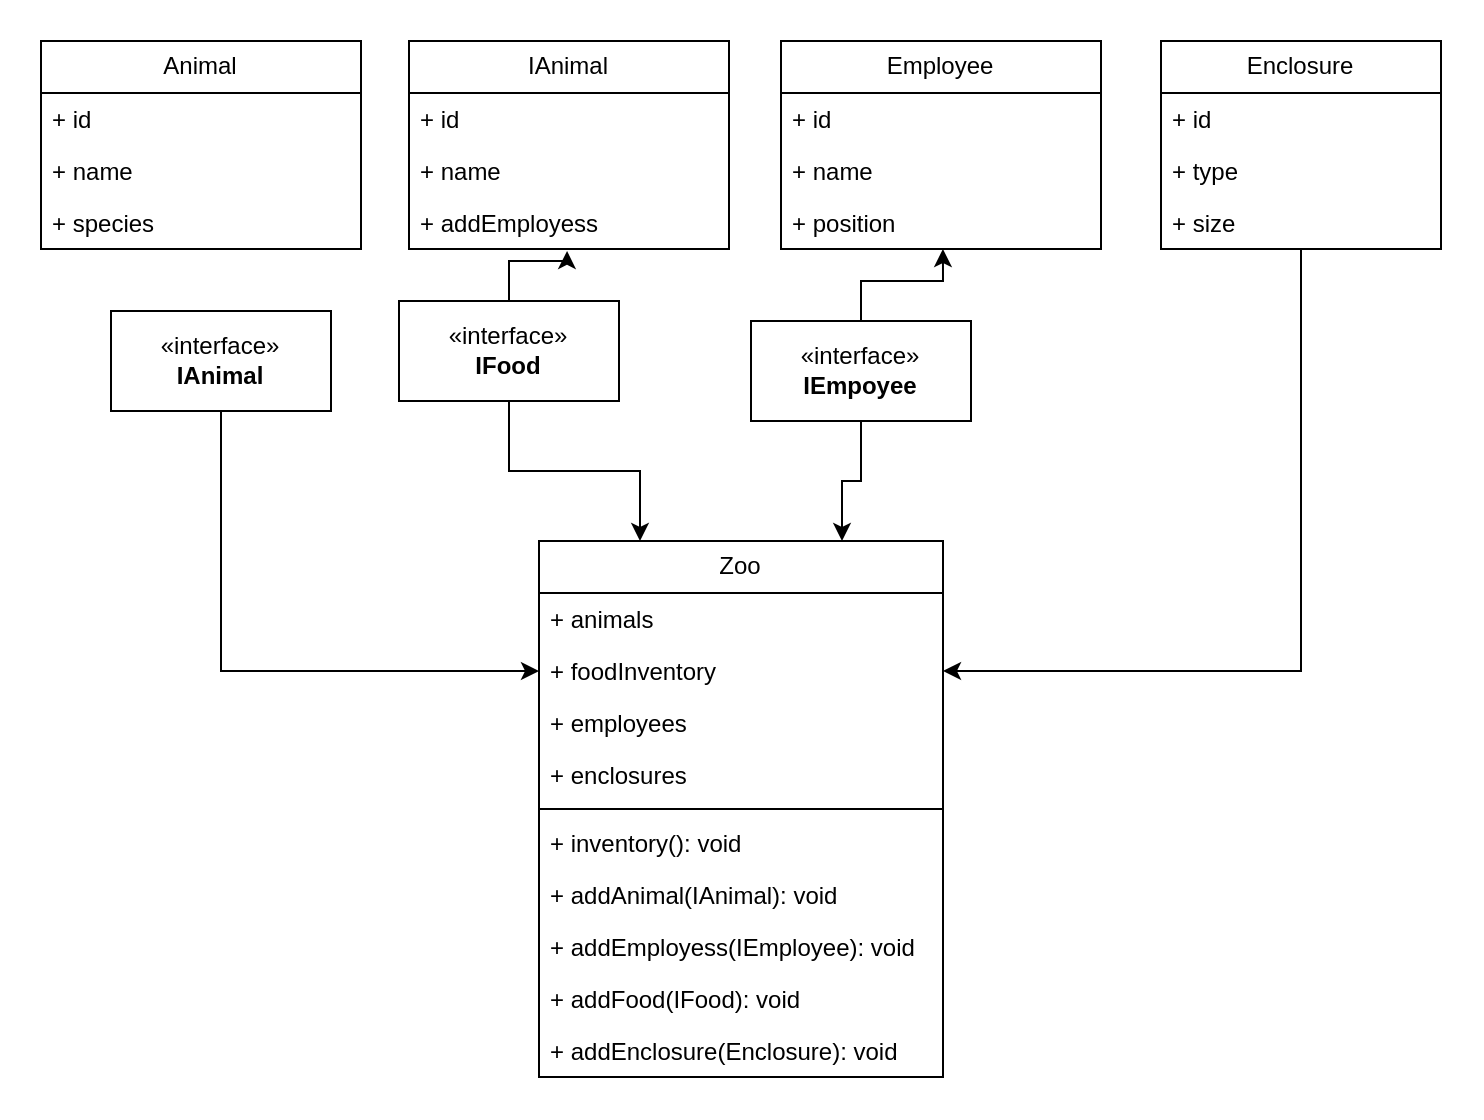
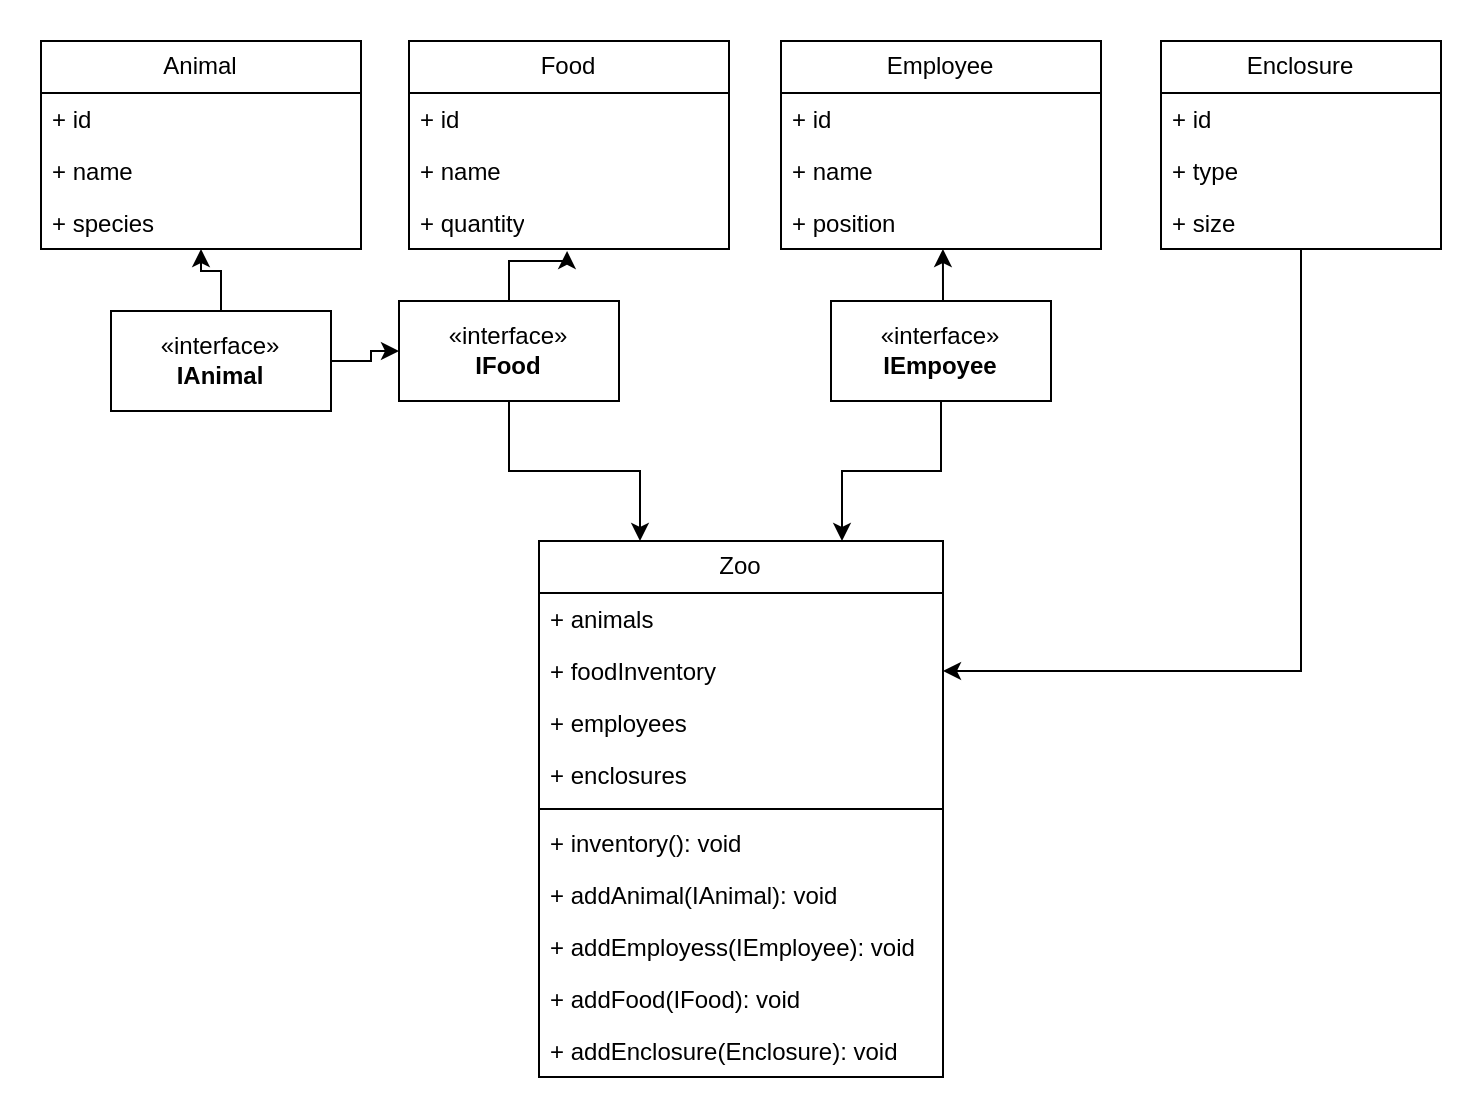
node "IAnimal": label "IAnimal" -> "Food"
node "+ addEmployess": label "+ addEmployess" -> "+ quantity"
edge "«interface» IAnimal" -> "Animal": added
node "«interface» IEmpoyee": moved (861, 371) -> (941, 351)
edge "«interface» IAnimal" -> "+ foodInventory": now "«interface» IAnimal" -> "«interface» IFood"
